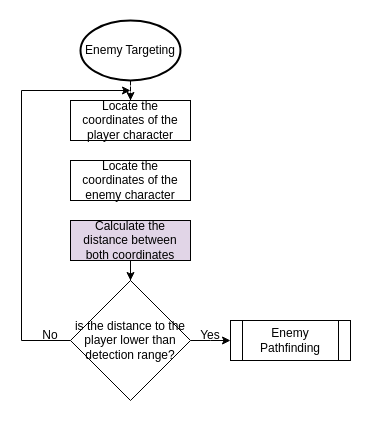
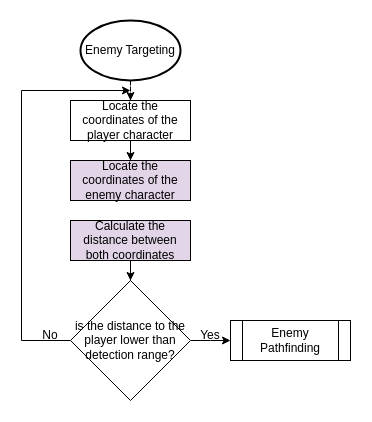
edge "Locate the coordinates of the player character" -> "Locate the coordinates of the enemy character": added
node "Locate the coordinates of the enemy character": fillcolor #ffffff -> #e1d5e7
